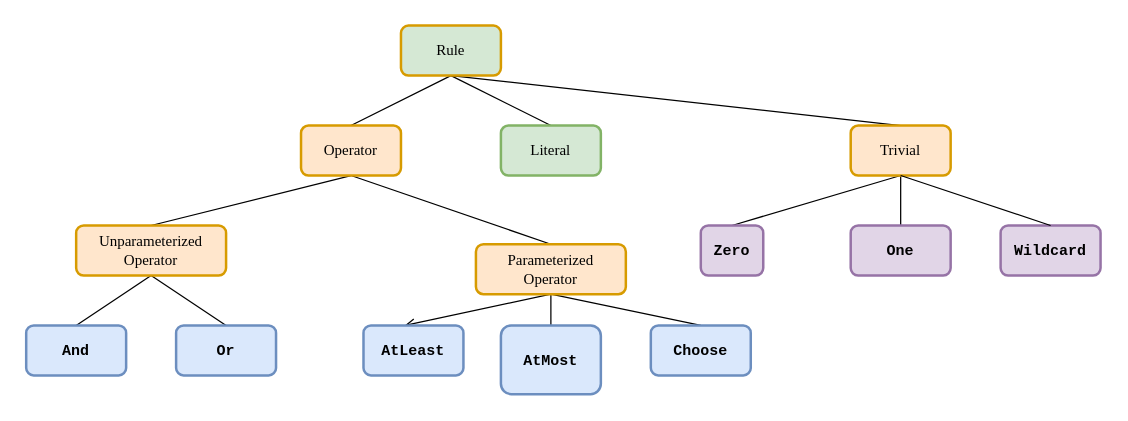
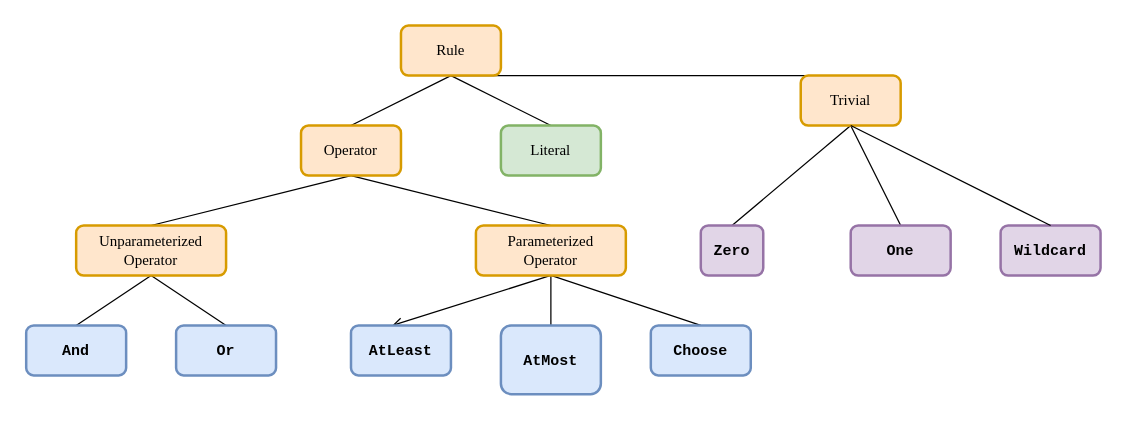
node "Rule": fillcolor #d5e8d4 -> #ffe6cc
node "Trivial": moved (901, 151) -> (851, 101)
node "Parameterized Operator": moved (551, 269) -> (551, 251)
node "AtLeast": moved (413, 351) -> (401, 351)
